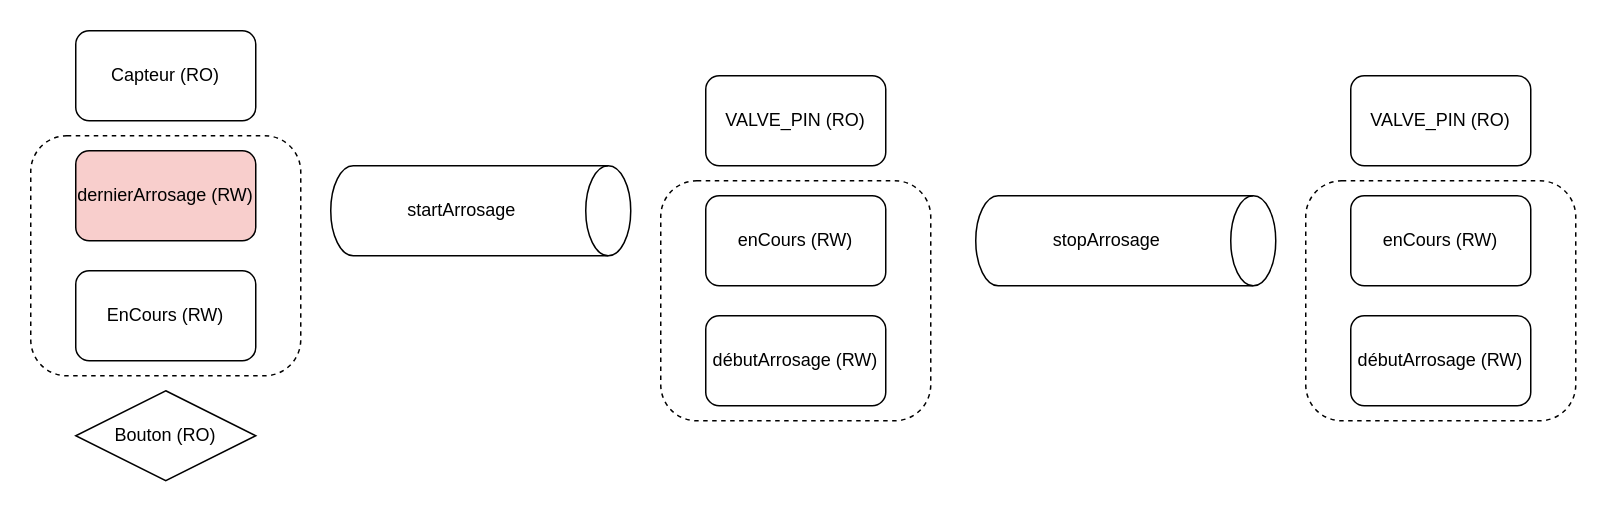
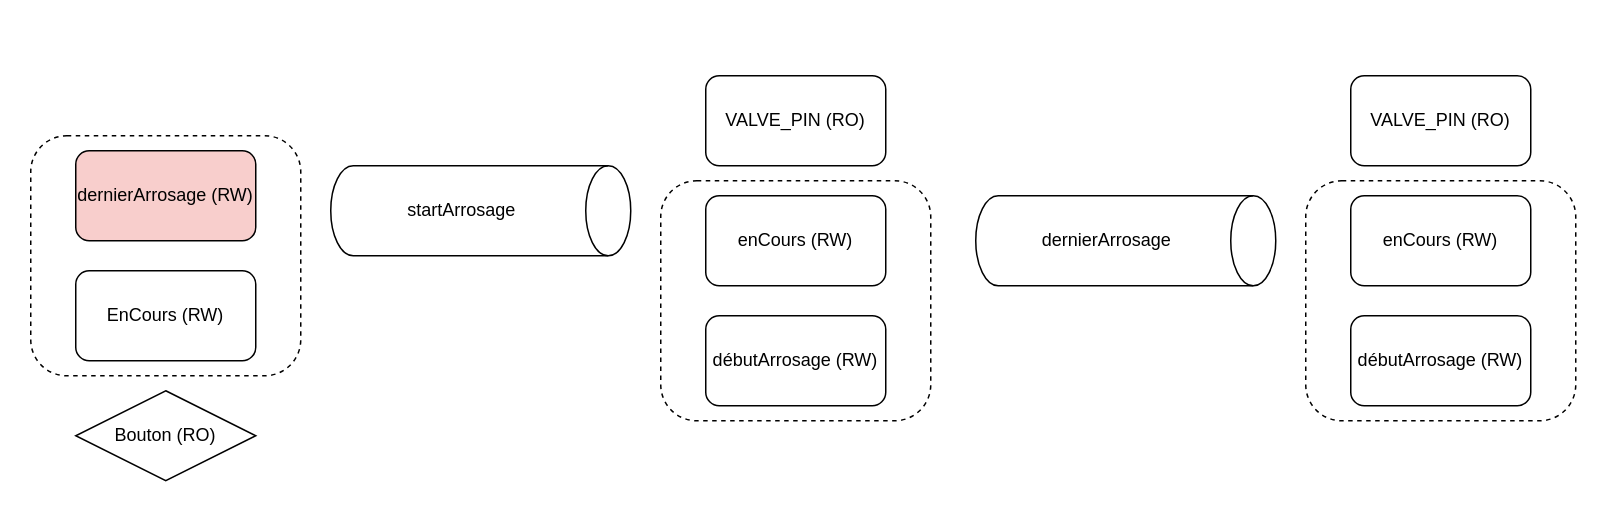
node "Capteur (RO)": removed
node "stopArrosage": label "stopArrosage" -> "dernierArrosage"
